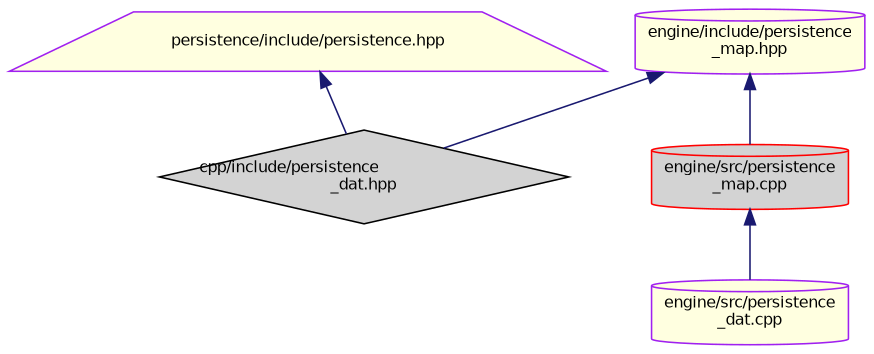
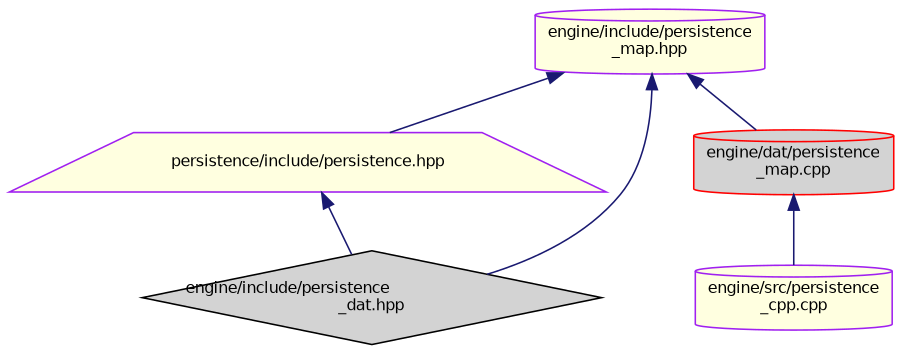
edge "persistence/include/persistence.hpp" -> "engine/include/persistence _map.hpp": added
node "cpp/include/persistence _dat.hpp": label "cpp/include/persistence _dat.hpp" -> "engine/include/persistence _dat.hpp"
node "engine/src/persistence _map.cpp": label "engine/src/persistence _map.cpp" -> "engine/dat/persistence _map.cpp"
node "engine/src/persistence _dat.cpp": label "engine/src/persistence _dat.cpp" -> "engine/src/persistence _cpp.cpp"
